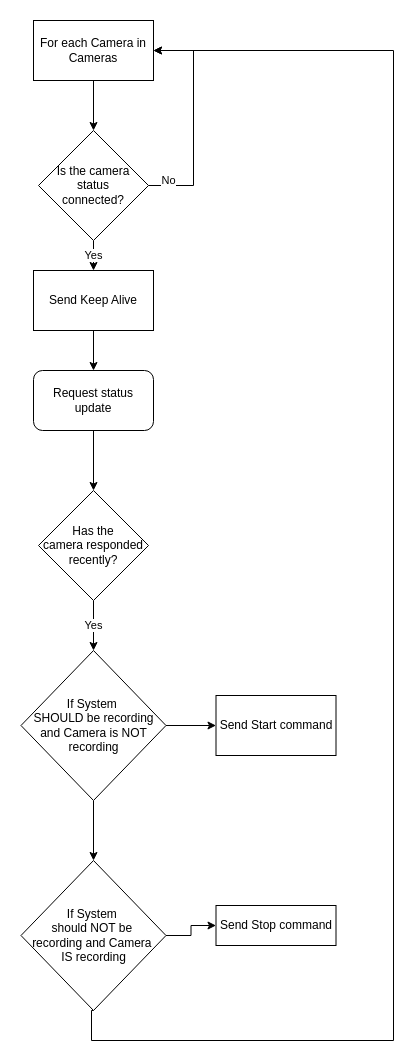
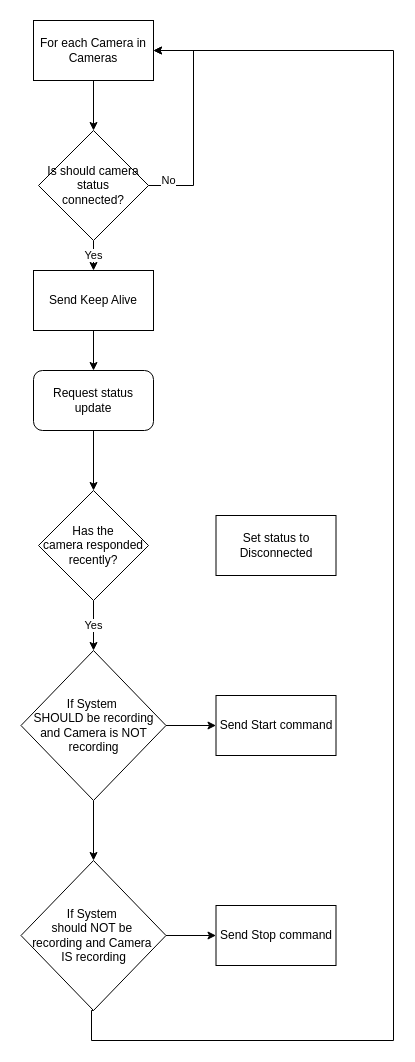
node "Is the camera status connected?": label "Is the camera status connected?" -> "Is should camera status connected?"
node "Set status to Disconnected": added
node "Send Stop command": size 120x40 -> 120x60
